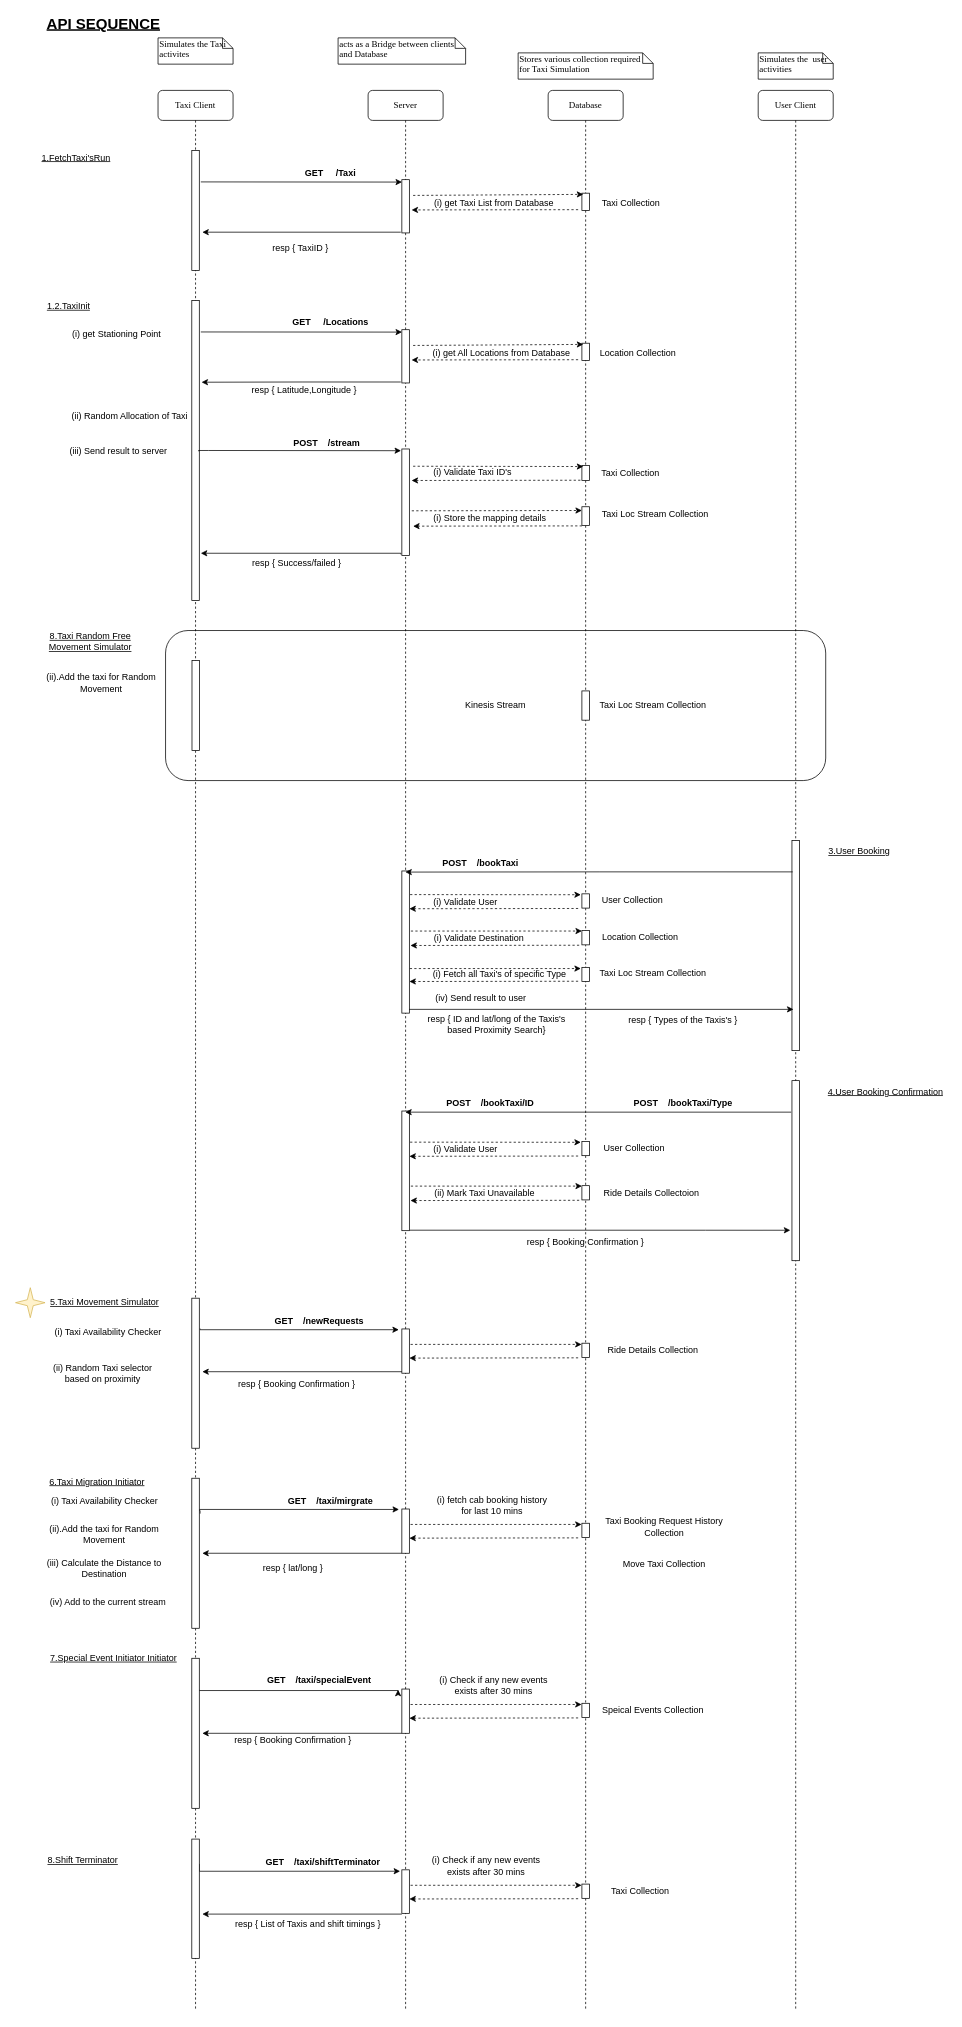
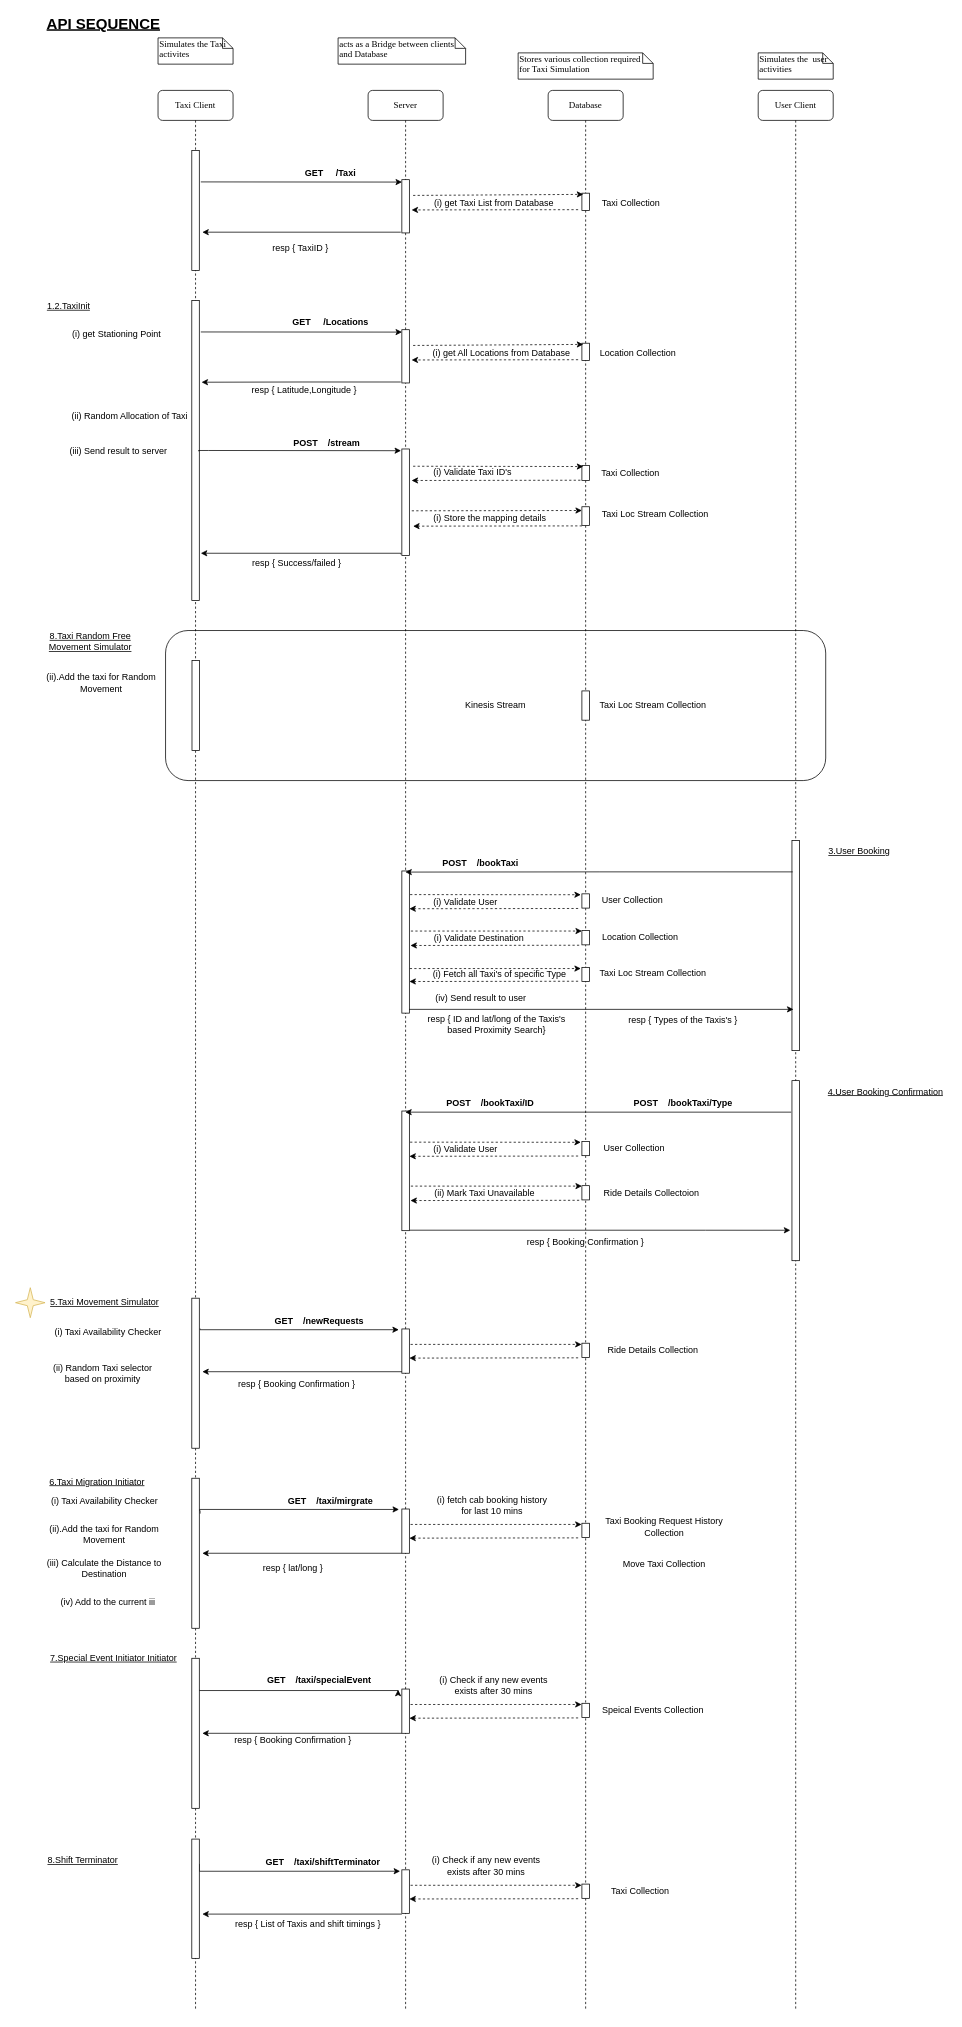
node "1.FetchTaxi'sRun": removed
node "(iv) Add to the current stream": label "(iv) Add to the current stream" -> "(iv) Add to the current iii"
